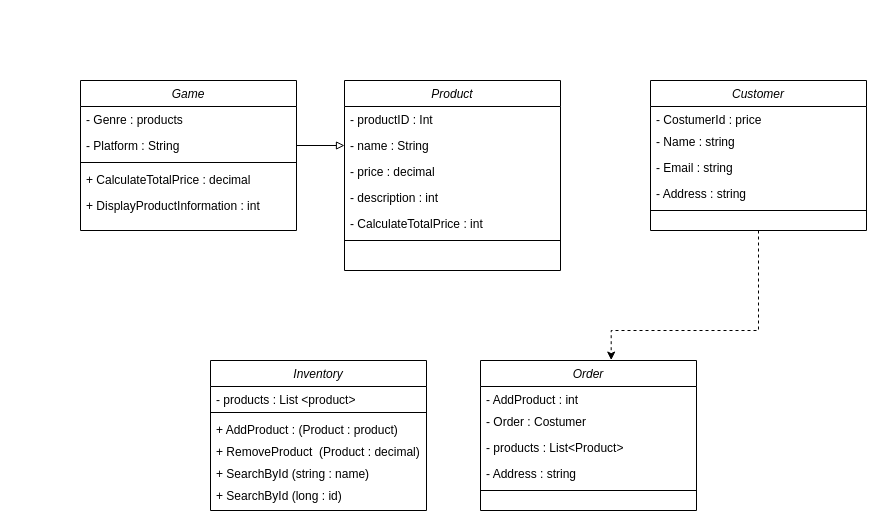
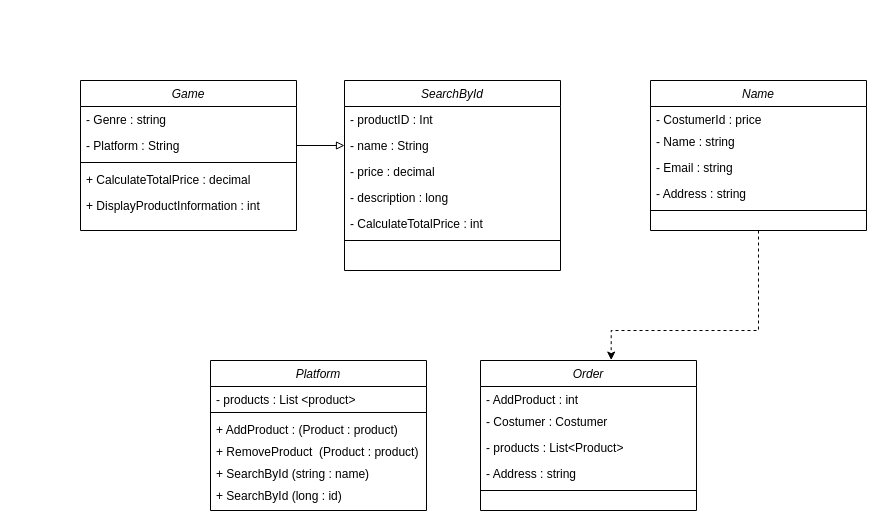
node "Product": label "Product" -> "SearchById"
node "Customer": label "Customer" -> "Name"
node "- Genre : products": label "- Genre : products" -> "- Genre : string"
node "- description : int": label "- description : int" -> "- description : long"
node "Inventory": label "Inventory" -> "Platform"
node "- Order : Costumer": label "- Order : Costumer" -> "- Costumer : Costumer"
node "+ RemoveProduct (Product : decimal)": label "+ RemoveProduct (Product : decimal)" -> "+ RemoveProduct (Product : product)"
